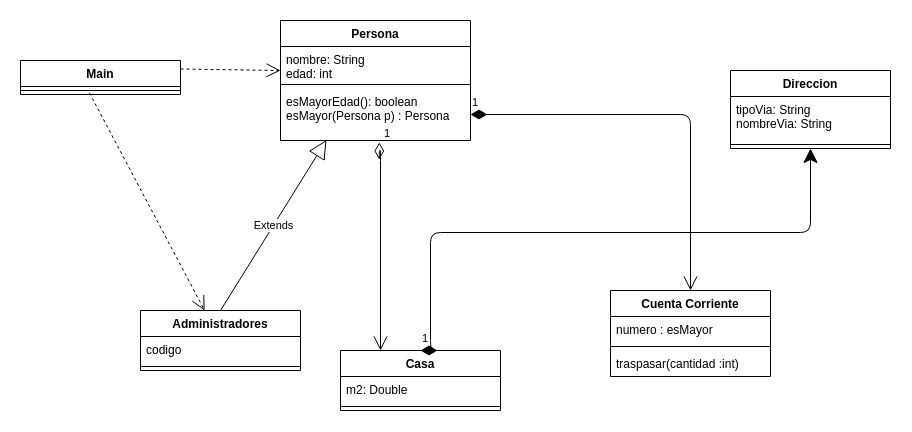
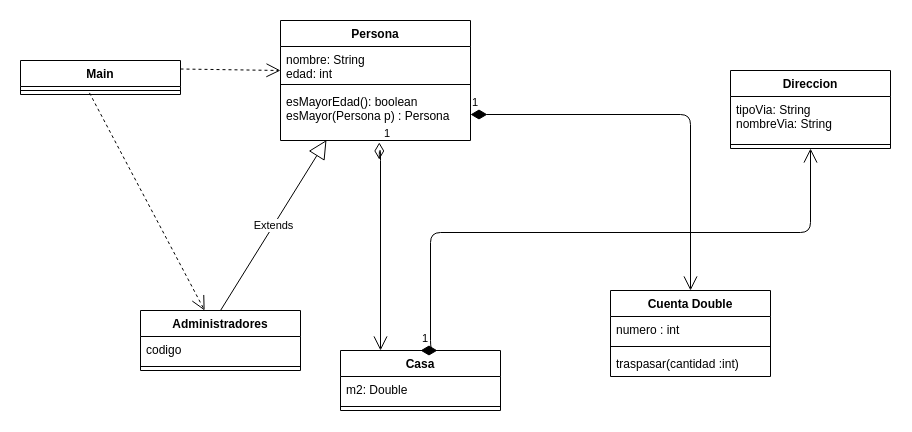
edge "Direccion" -- "Casa": arrowhead classic -> open
node "Cuenta Corriente": label "Cuenta Corriente" -> "Cuenta Double"
node "numero : esMayor": label "numero : esMayor" -> "numero : int"
